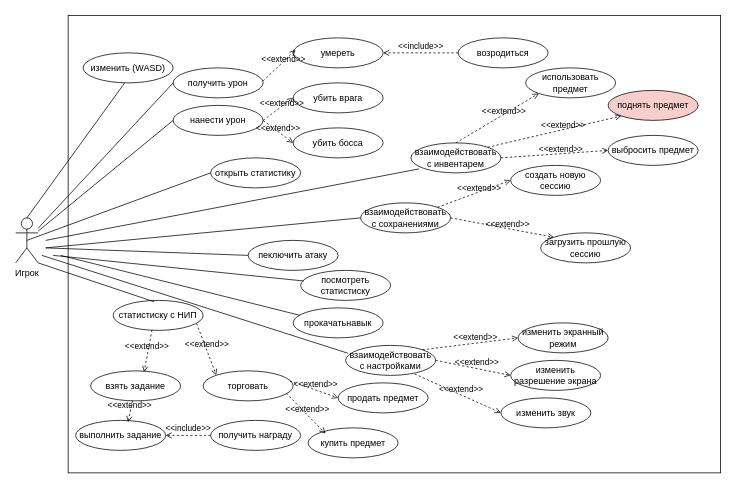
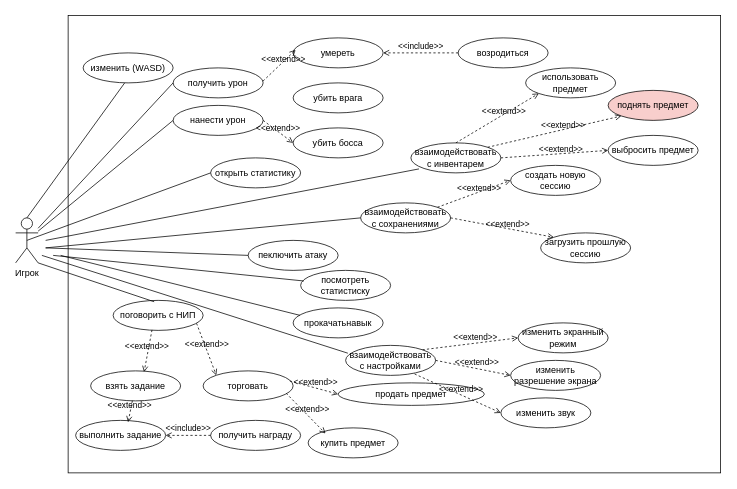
edge "нанести урон" -> "убить врага": removed, label "<<extend>>"
node "статистиску с НИП": label "статистиску с НИП" -> "поговорить с НИП"
node "продать предмет": size 90x30 -> 146x23
